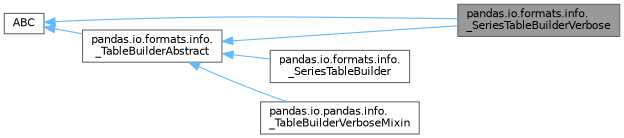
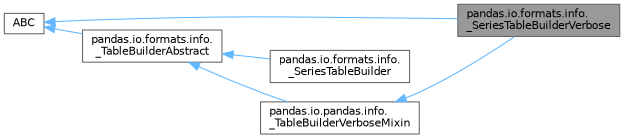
edge "pandas.io.formats.info. _SeriesTableBuilderVerbose" -> "pandas.io.formats.info. _TableBuilderAbstract": now "pandas.io.formats.info. _SeriesTableBuilderVerbose" -> "pandas.io.pandas.info. _TableBuilderVerboseMixin"
